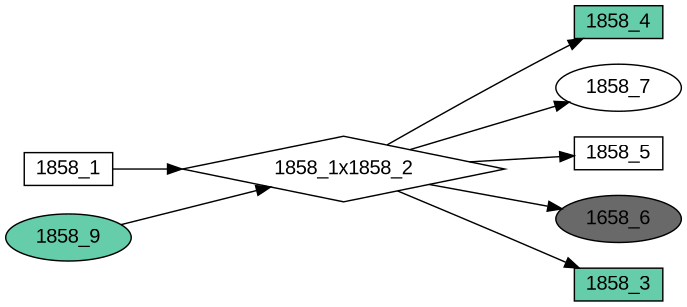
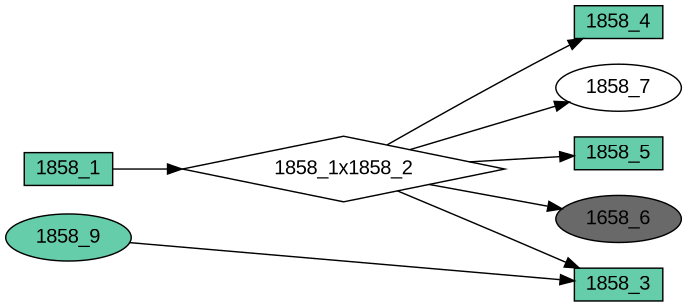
node "1858_5": fillcolor white -> aquamarine3
node "1858_1": fillcolor white -> aquamarine3
edge "1858_9" -> "1858_1x1858_2": now "1858_9" -> "1858_3"
